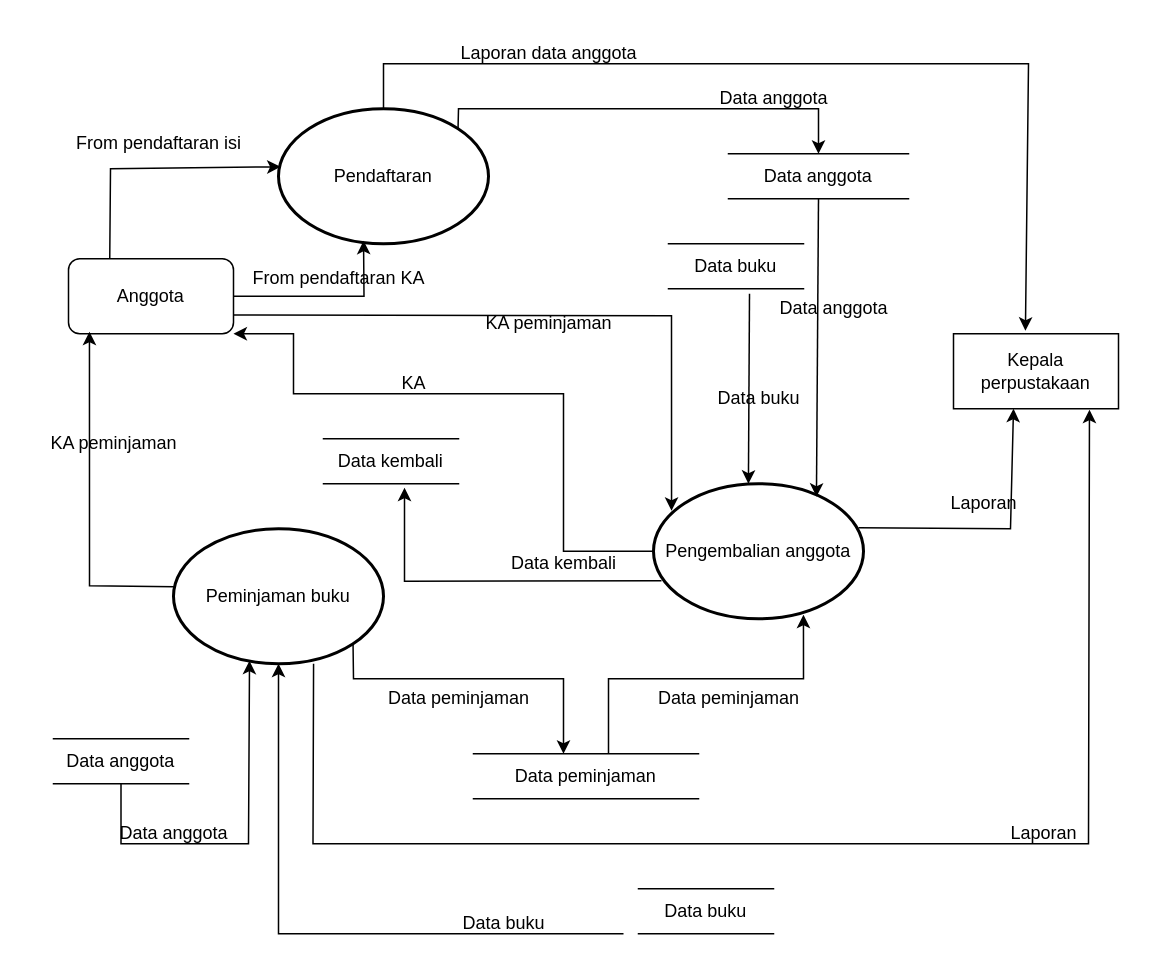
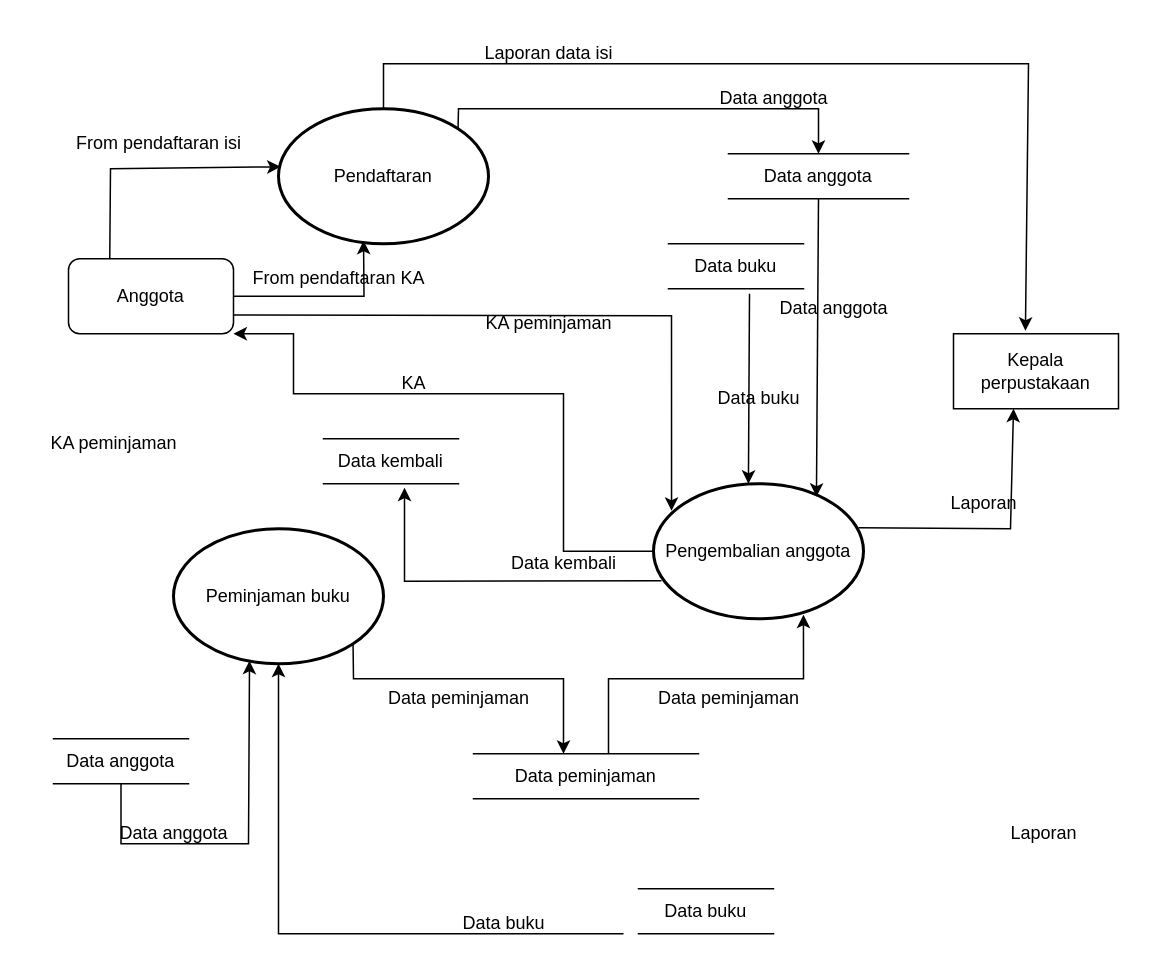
node "Laporan data anggota": label "Laporan data anggota" -> "Laporan data isi"
edge "Peminjaman buku" -> "Anggota": removed
edge "Peminjaman buku" -> "Kepala perpustakaan": removed
